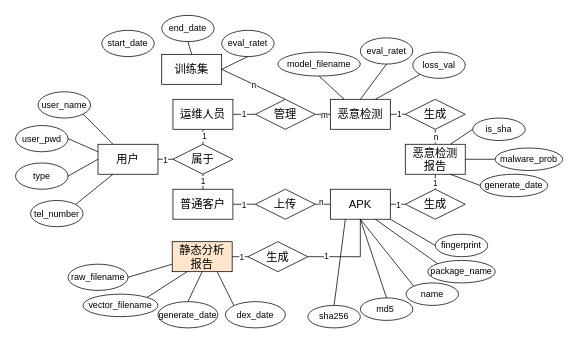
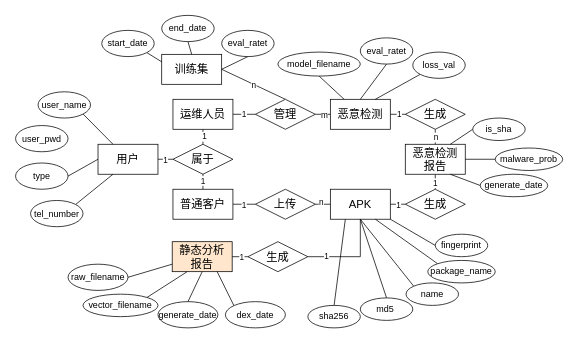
edge "start_date" -- "训练集": added
edge "user_pwd" -- "用户": removed
